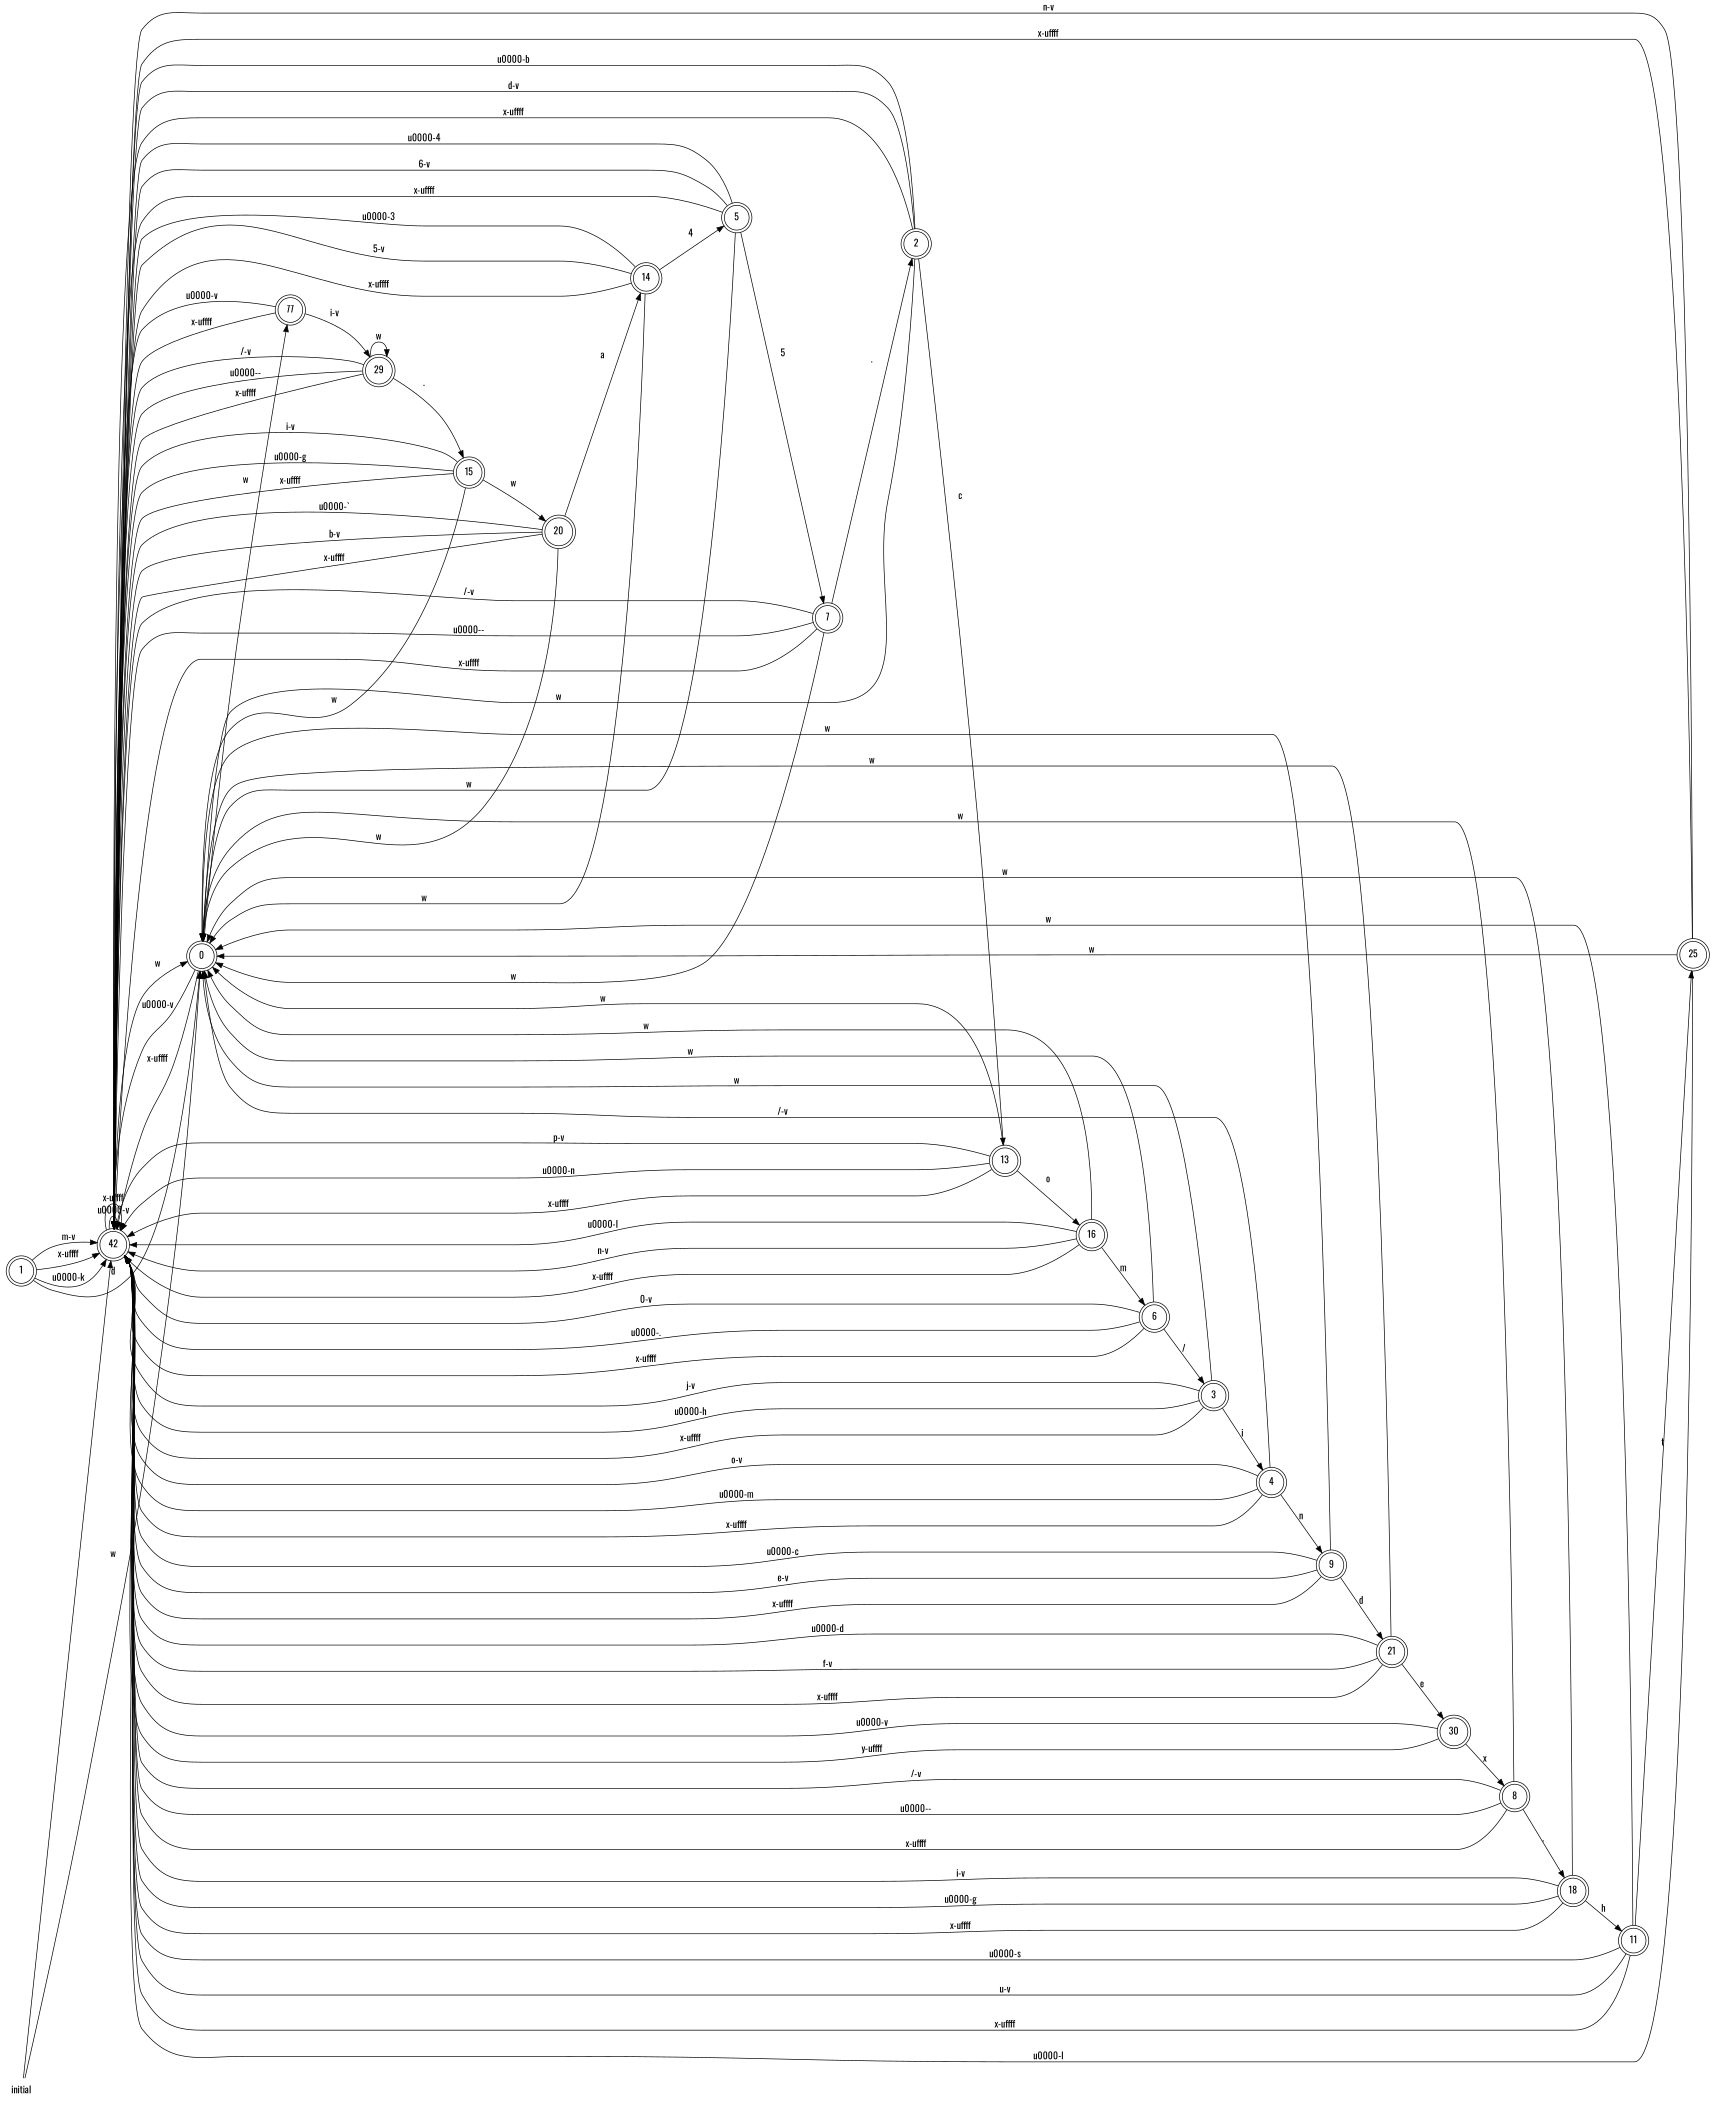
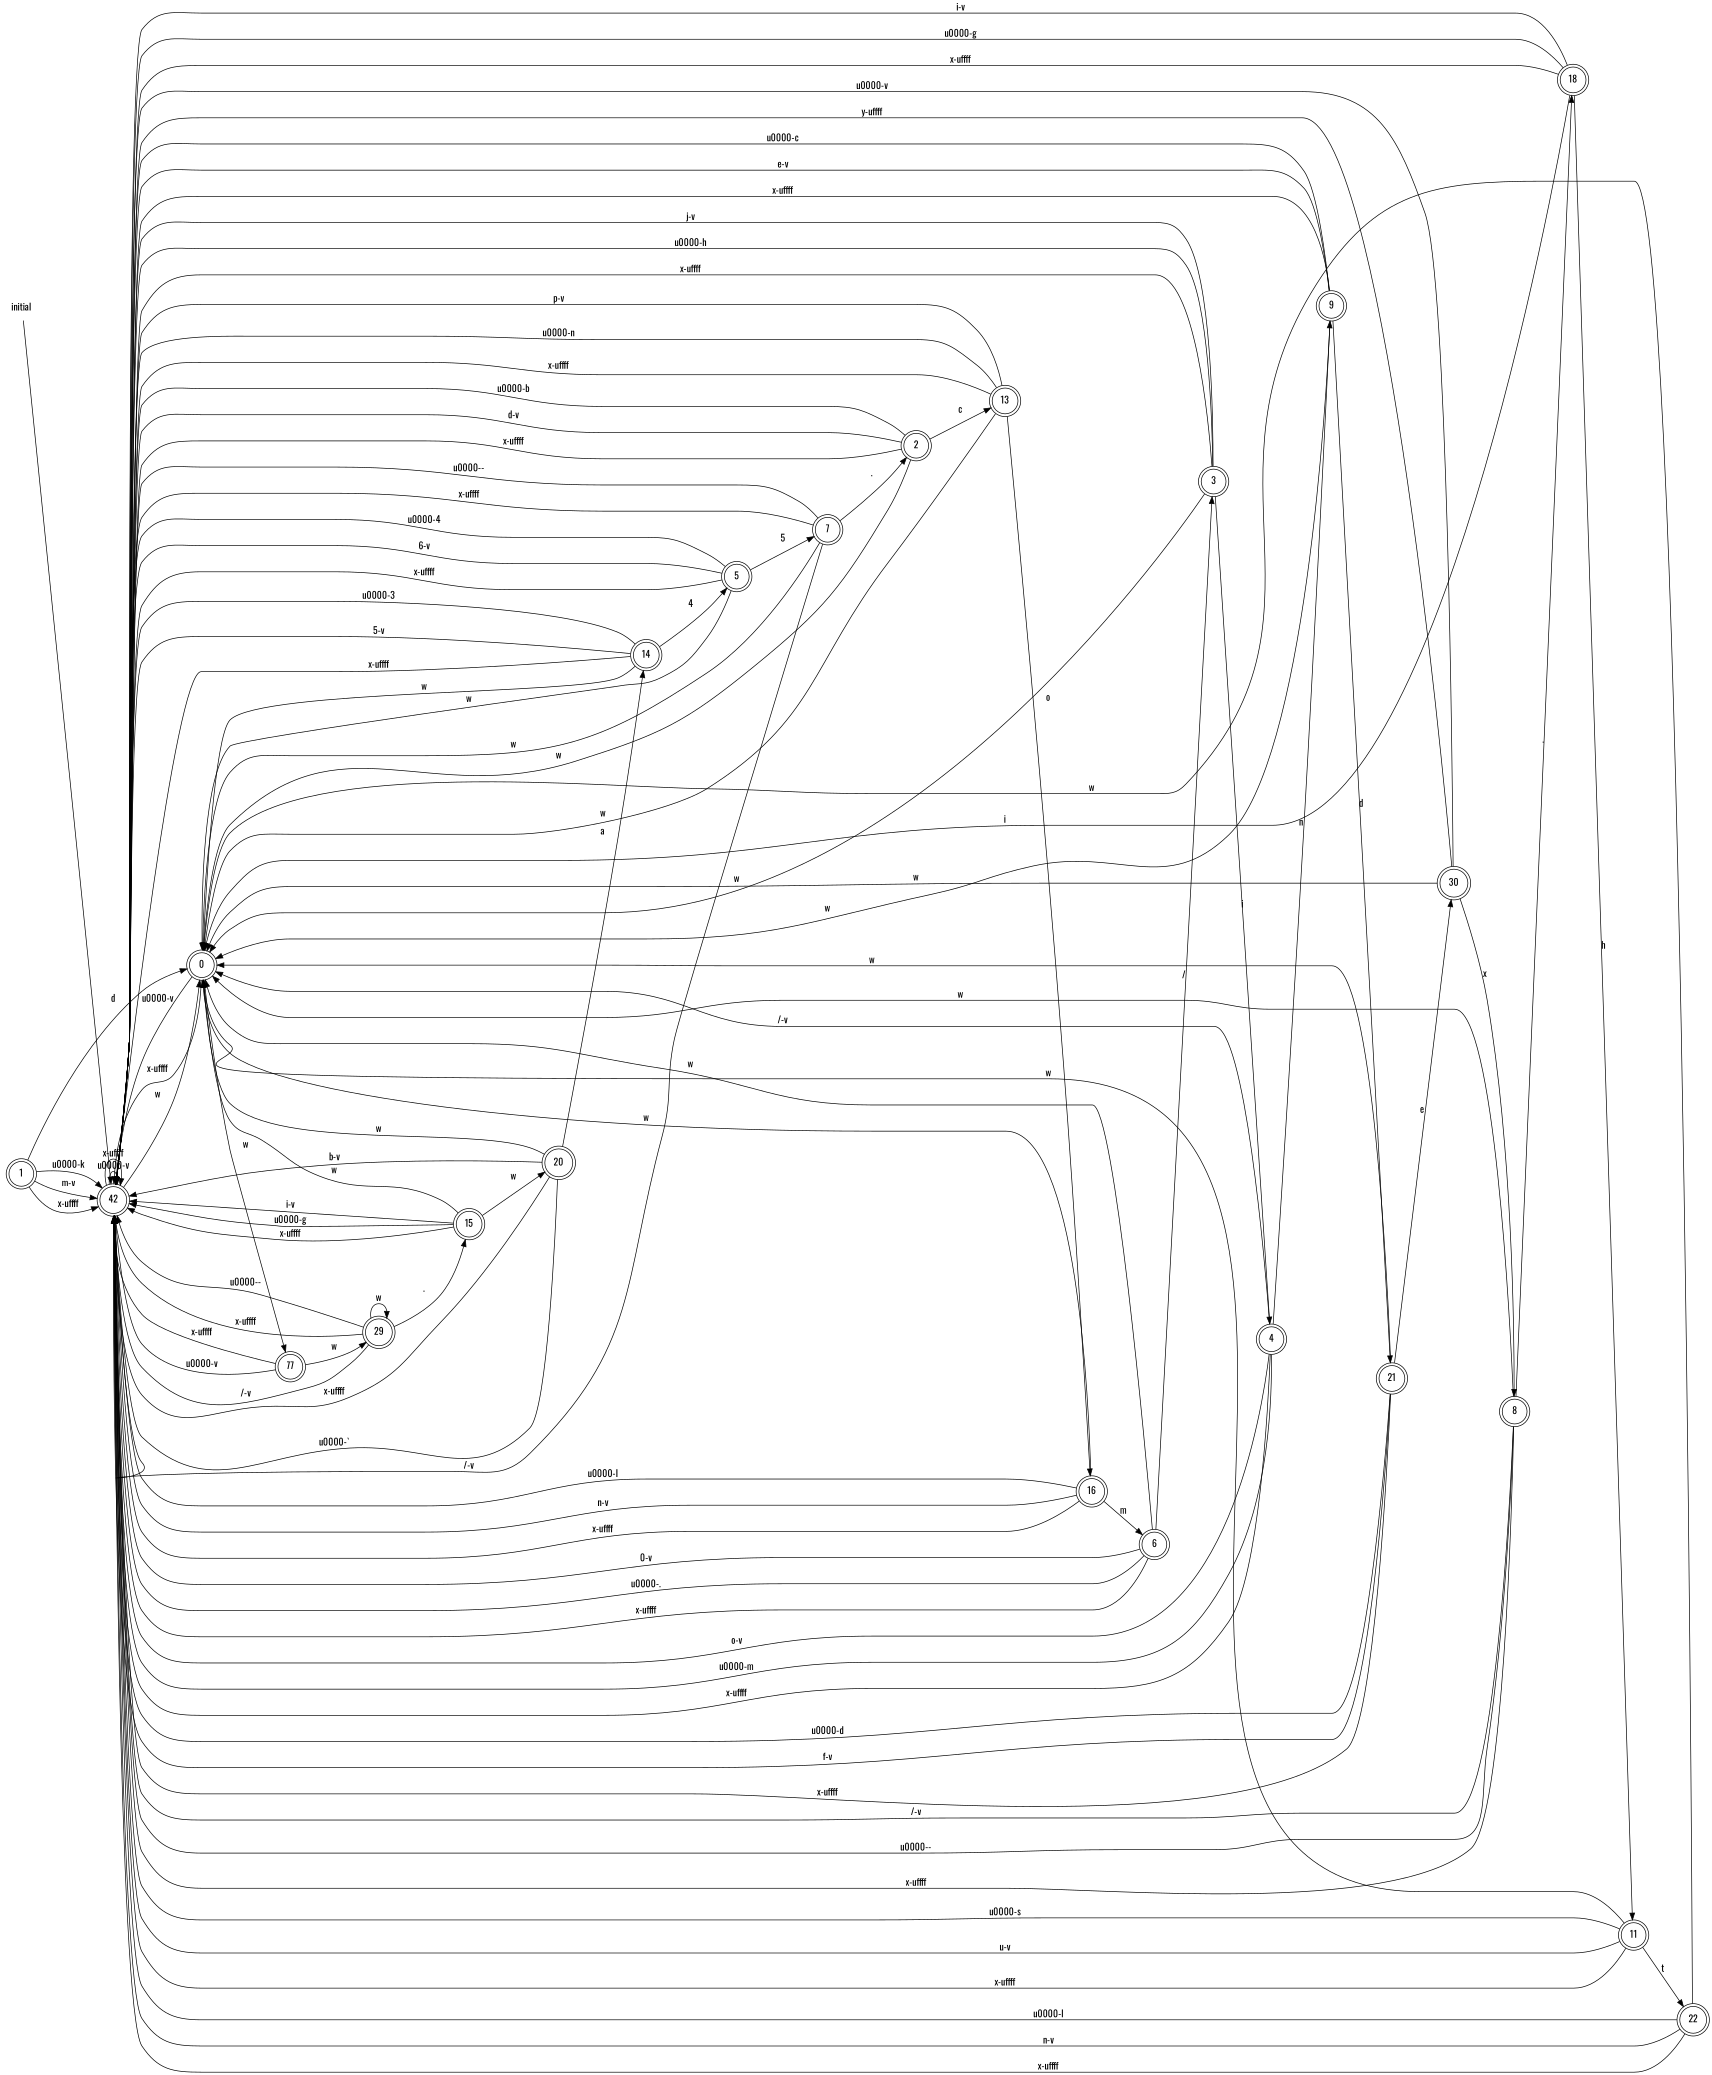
edge "77" -> "29": label "i-v" -> "w"
edge "18" -> "0": label "w" -> "i"
node "25": label "25" -> "22"
edge "initial" -> "0": now "30" -> "0"
